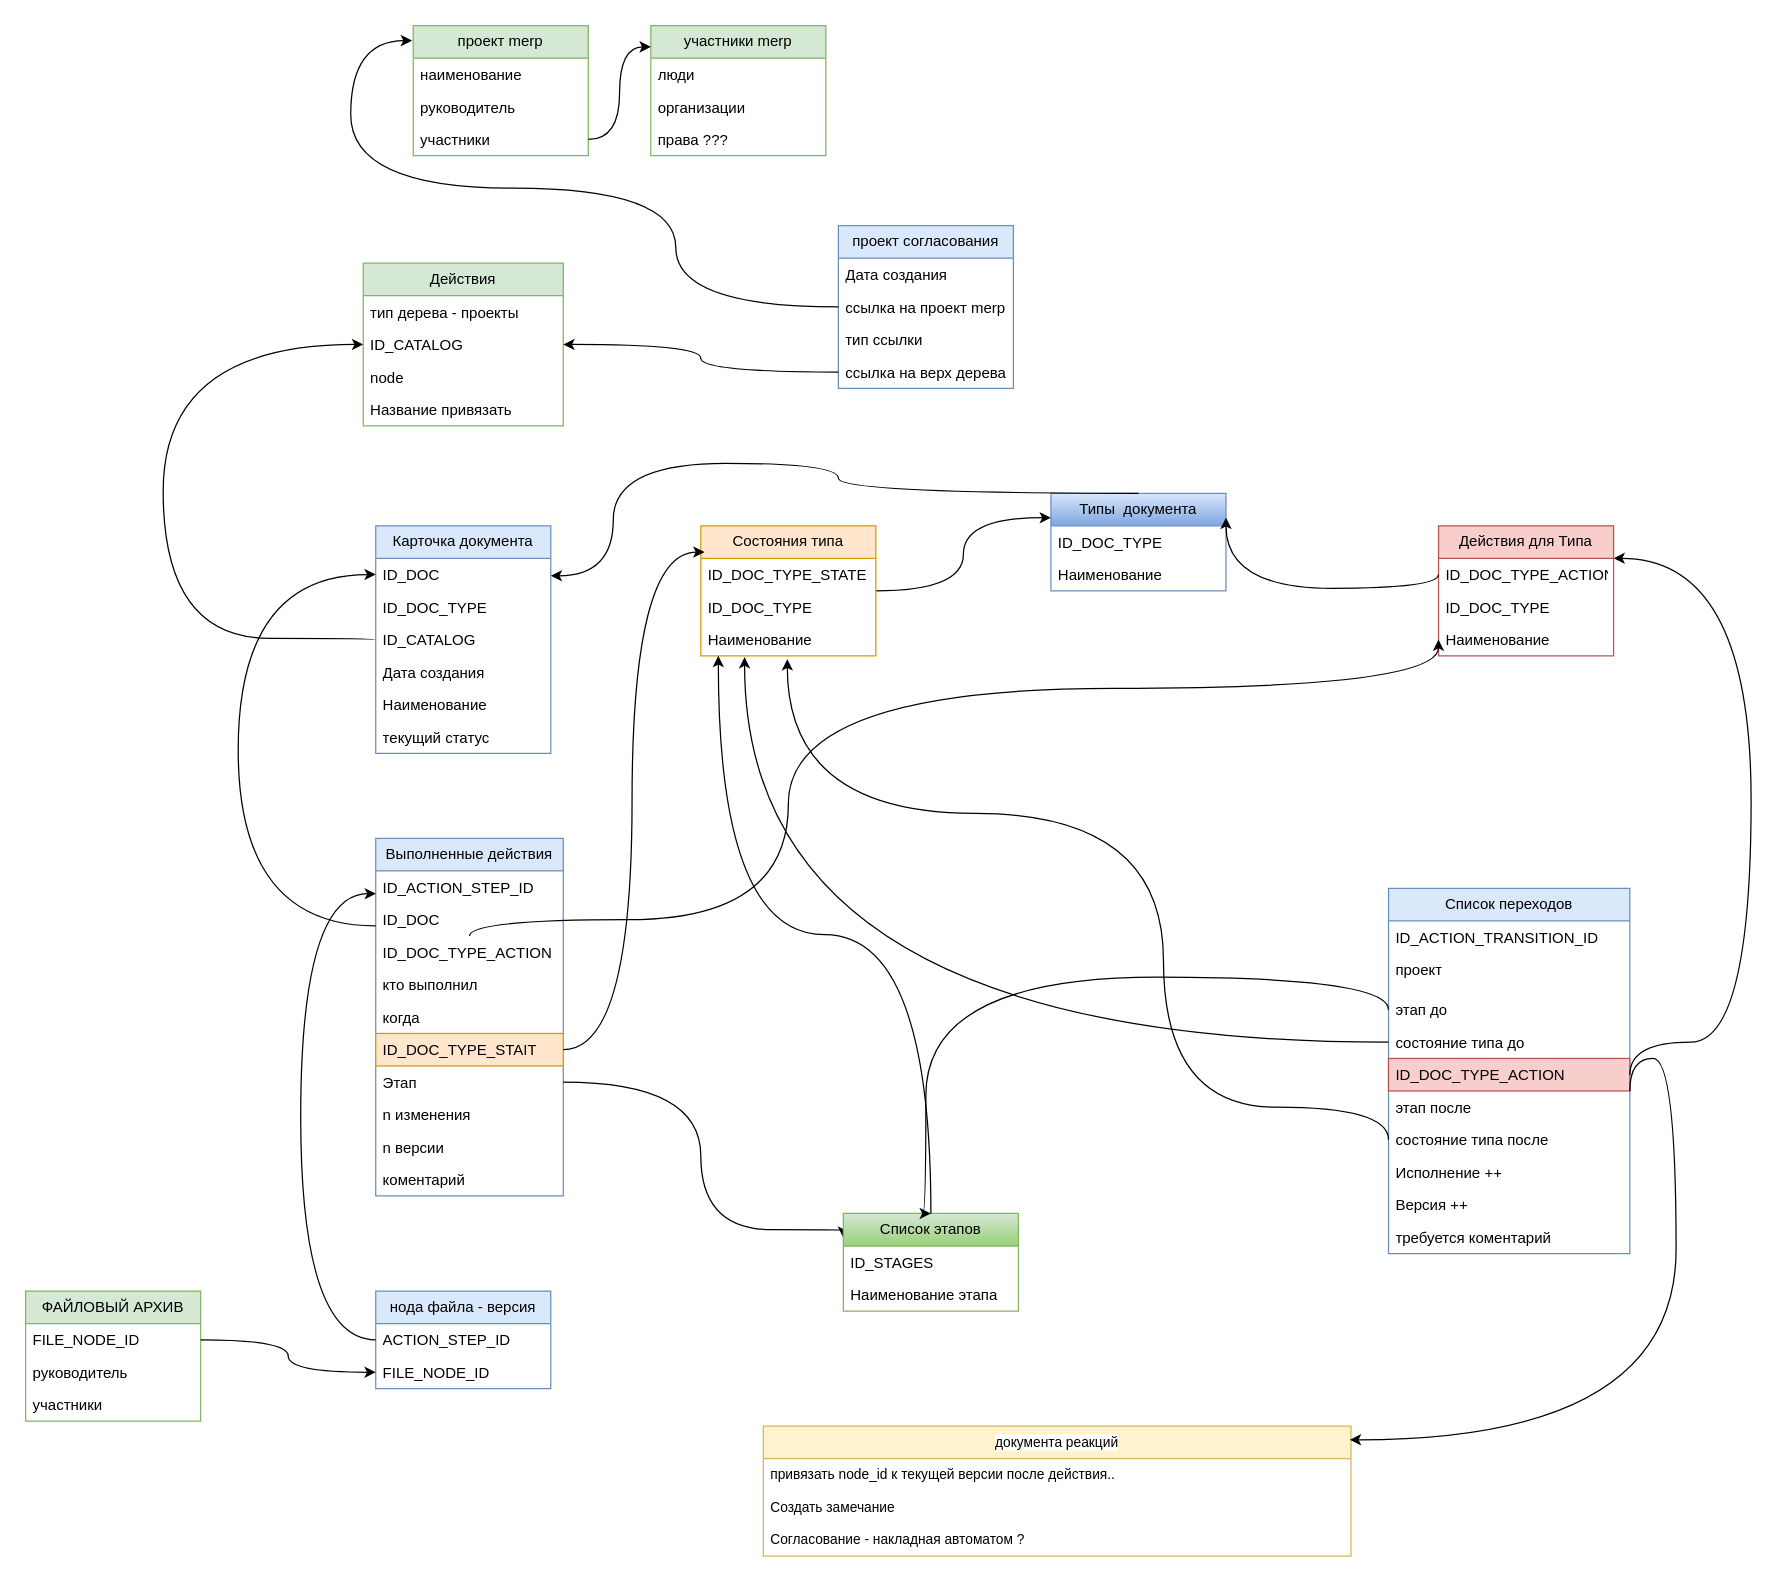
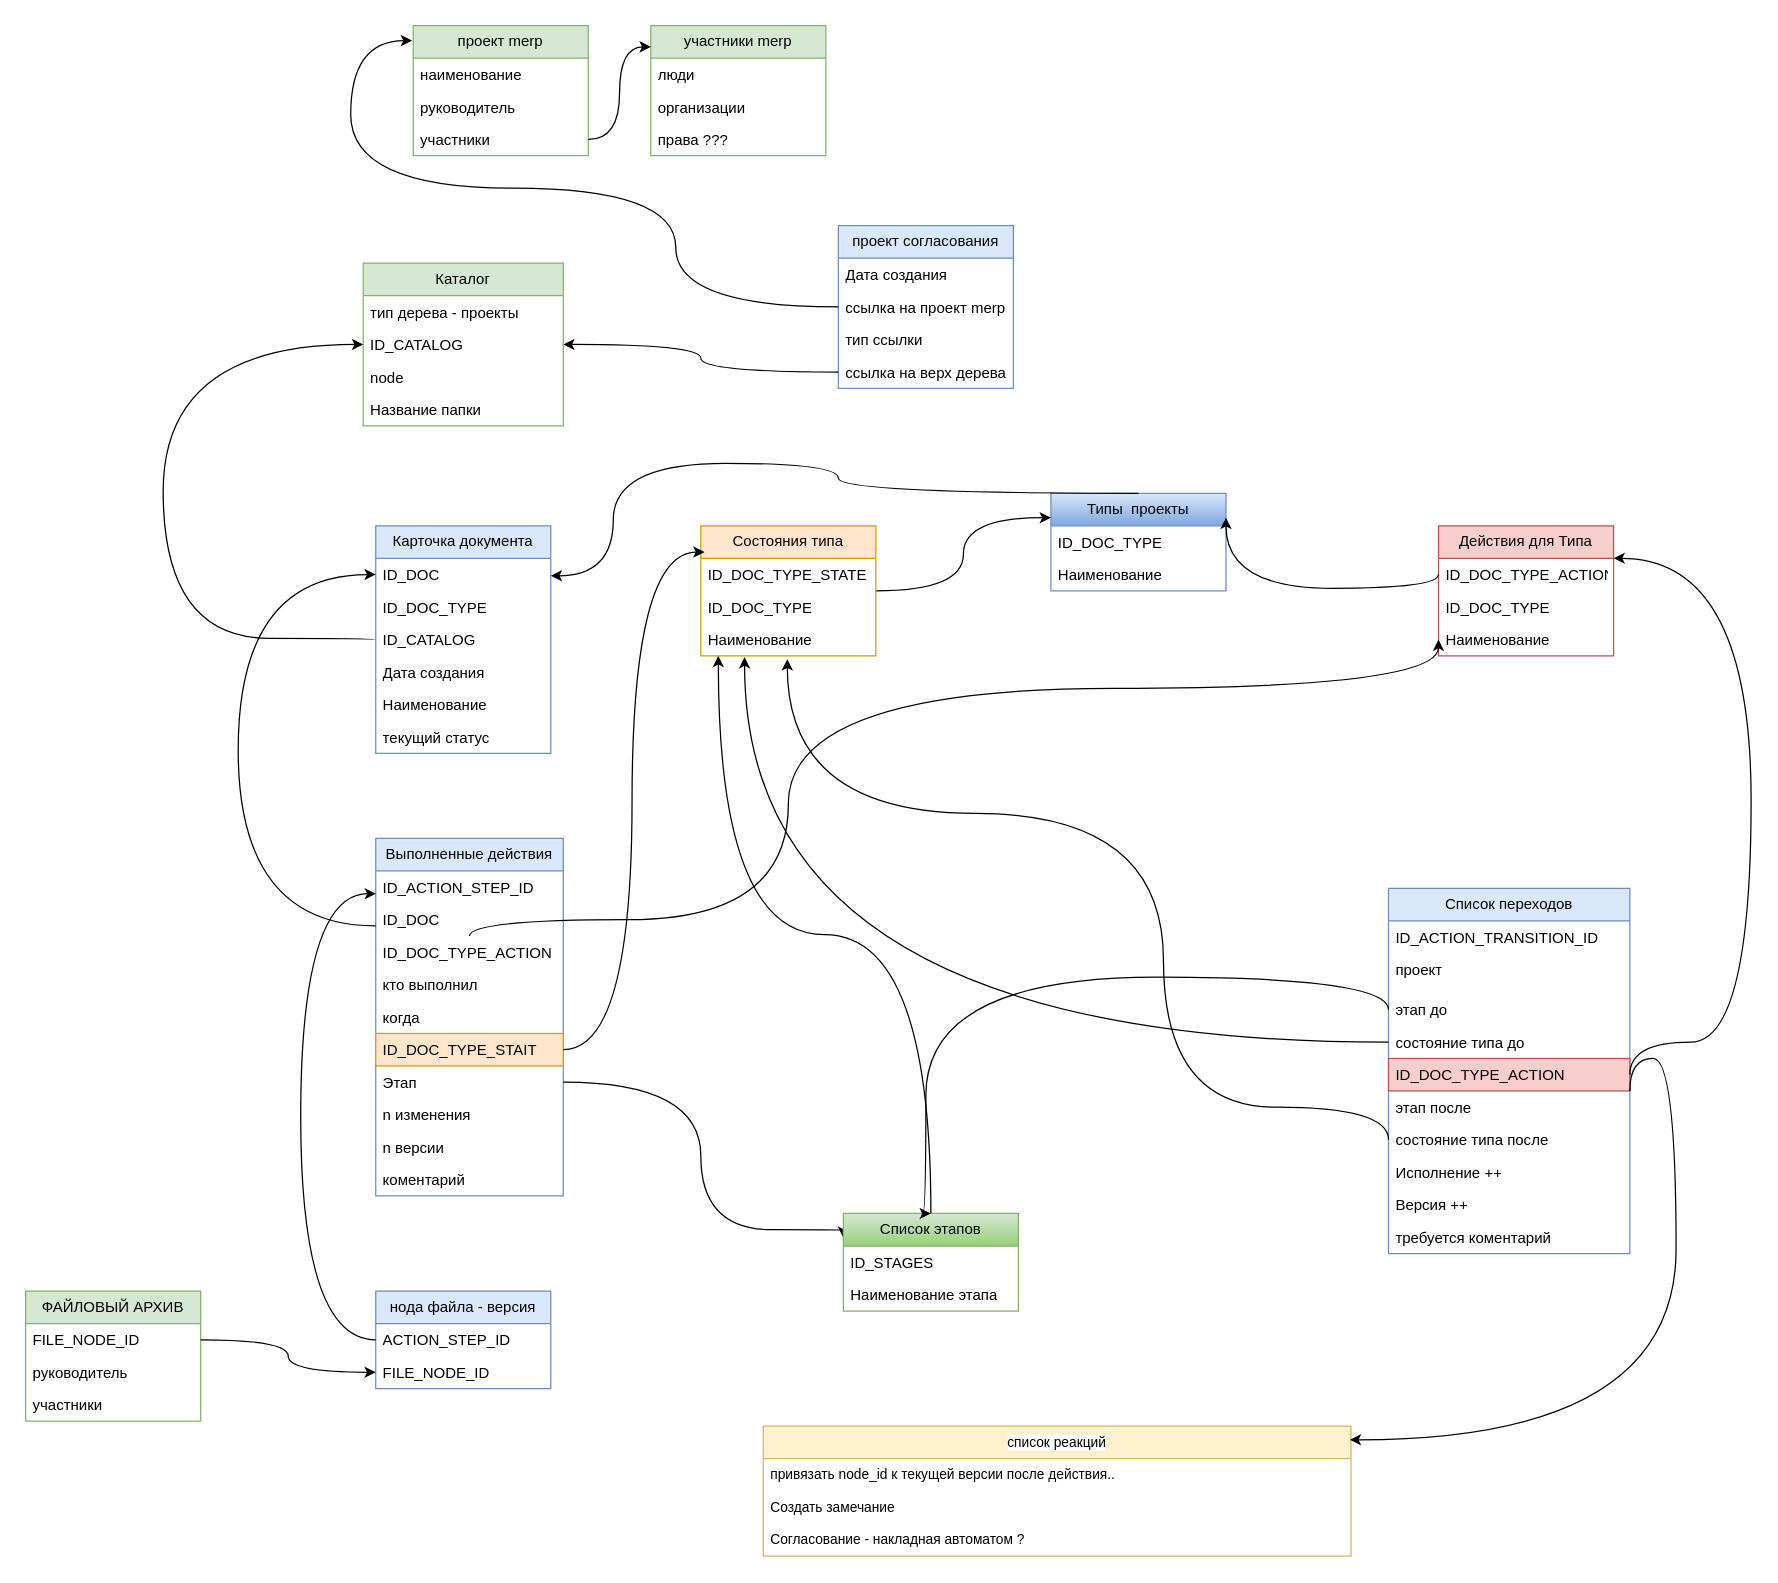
node "Действия": label "Действия" -> "Каталог"
node "Название привязать": label "Название привязать" -> "Название папки"
node "Типы документа": label "Типы документа" -> "Типы проекты"
node "документа реакций": label "документа реакций" -> "список реакций"
